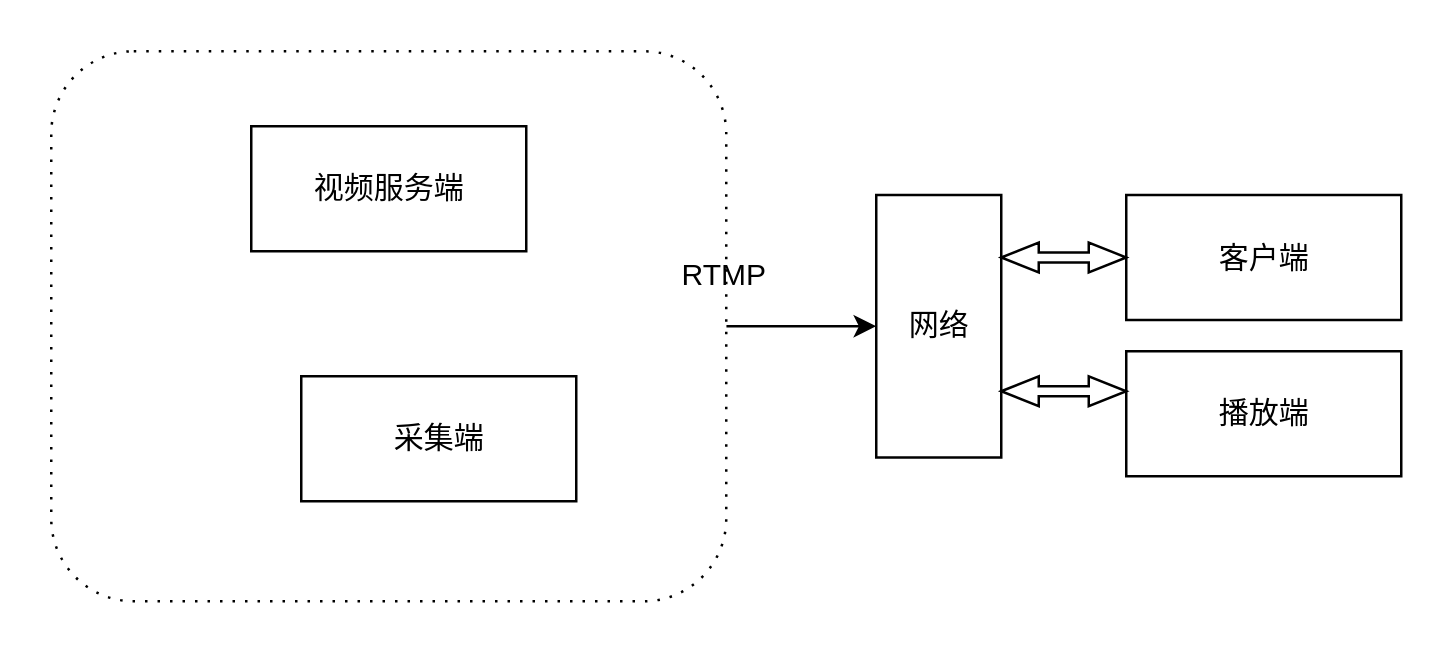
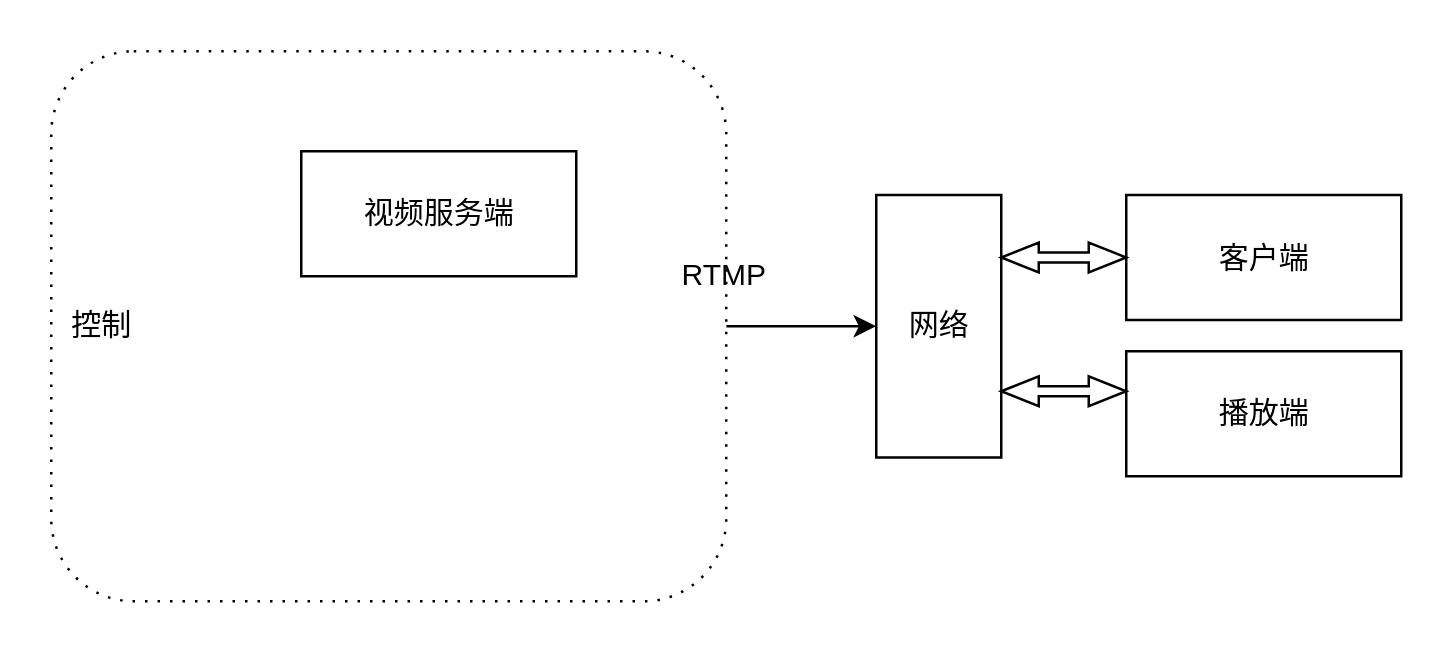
node "视频服务端": moved (389, 189) -> (439, 214)
node "控制": added
node "采集端": removed
